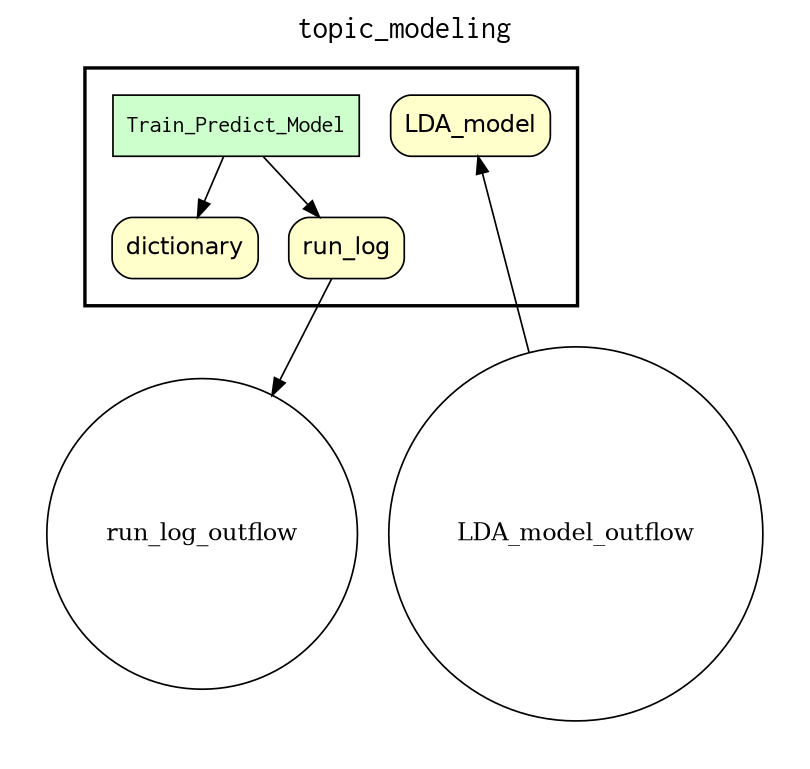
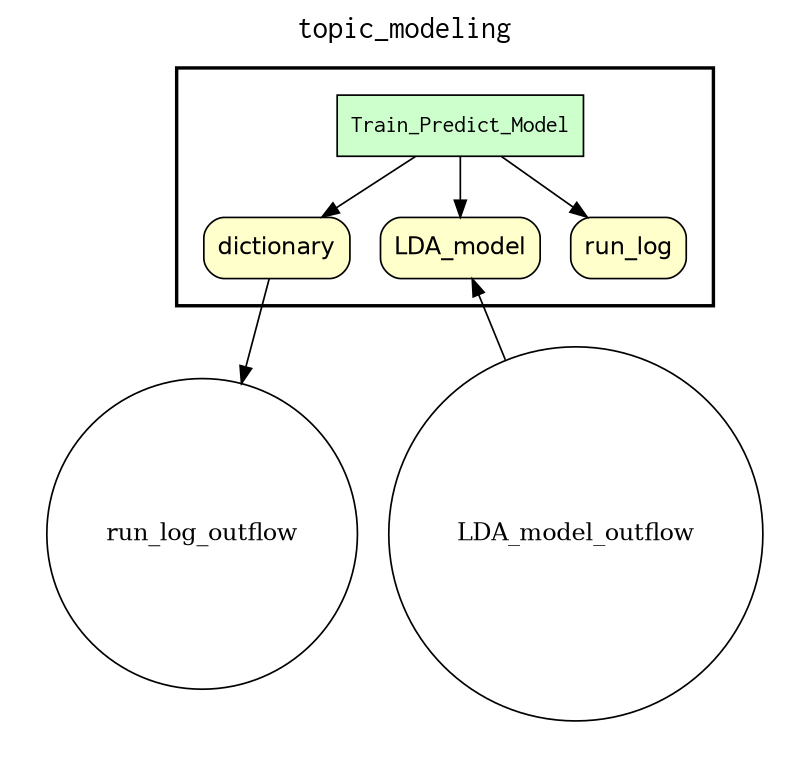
edge "Train_Predict_Model" -> "LDA_model": added
edge "run_log" -> "run_log_outflow": now "dictionary" -> "run_log_outflow"
